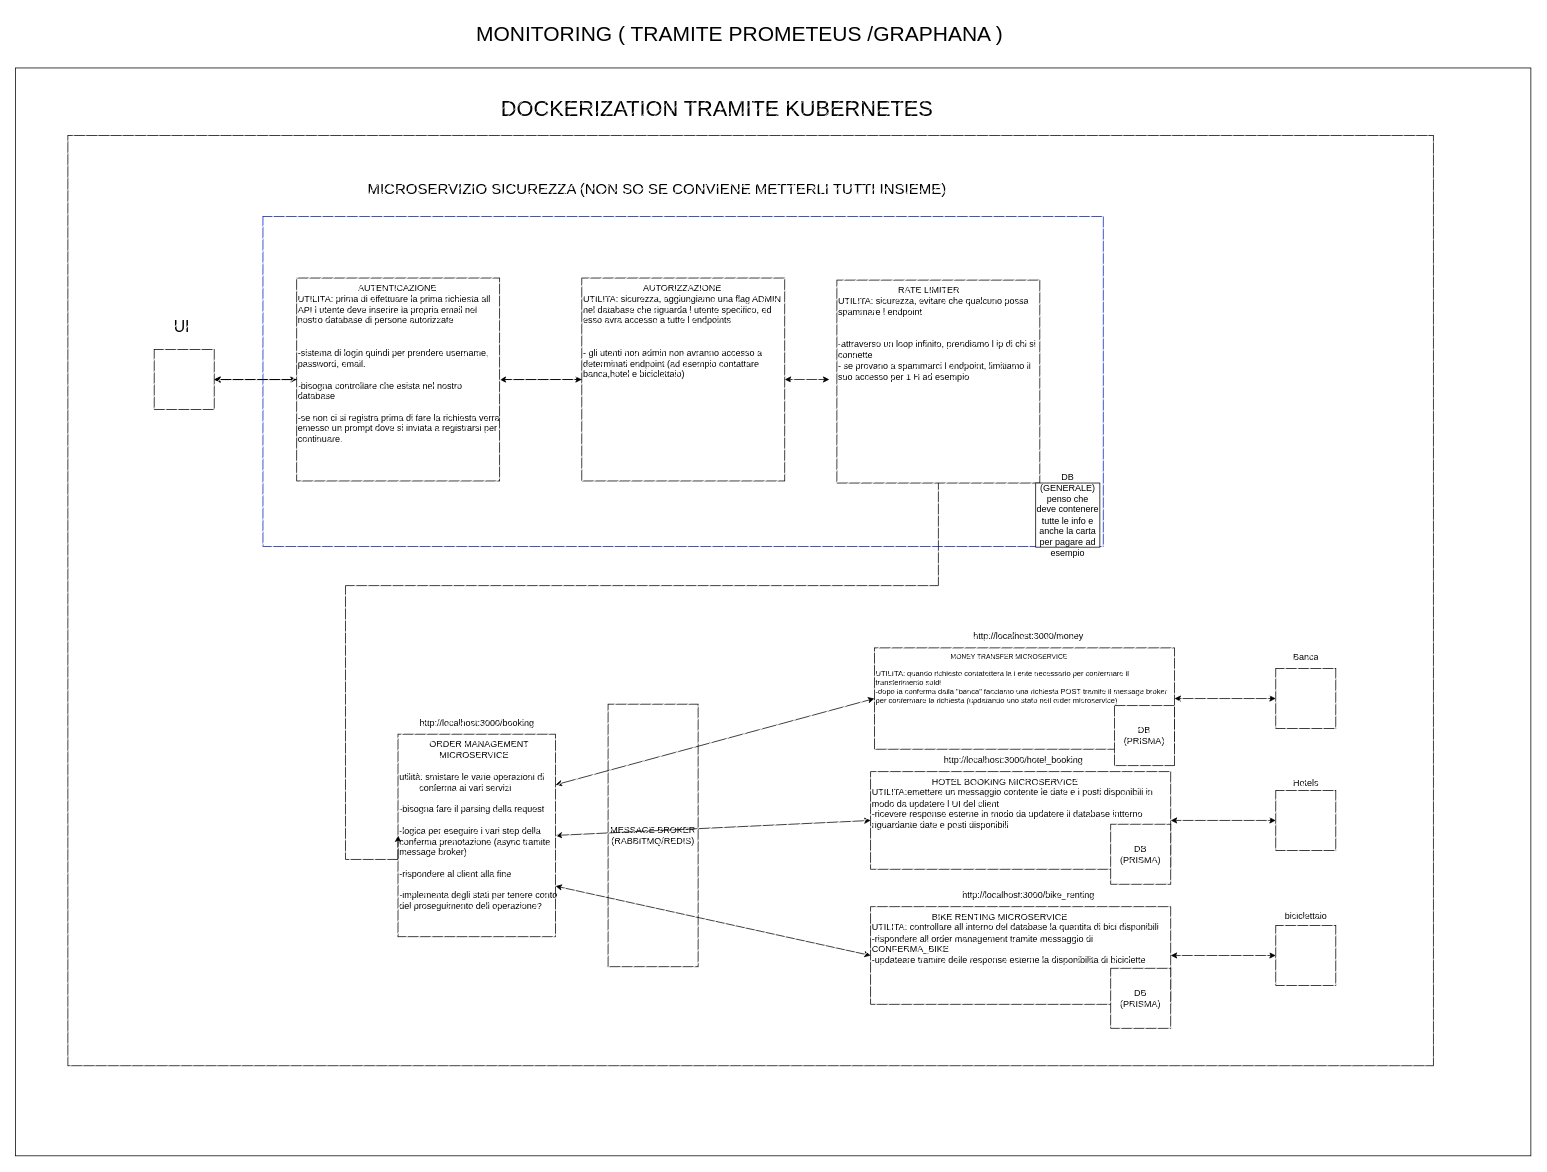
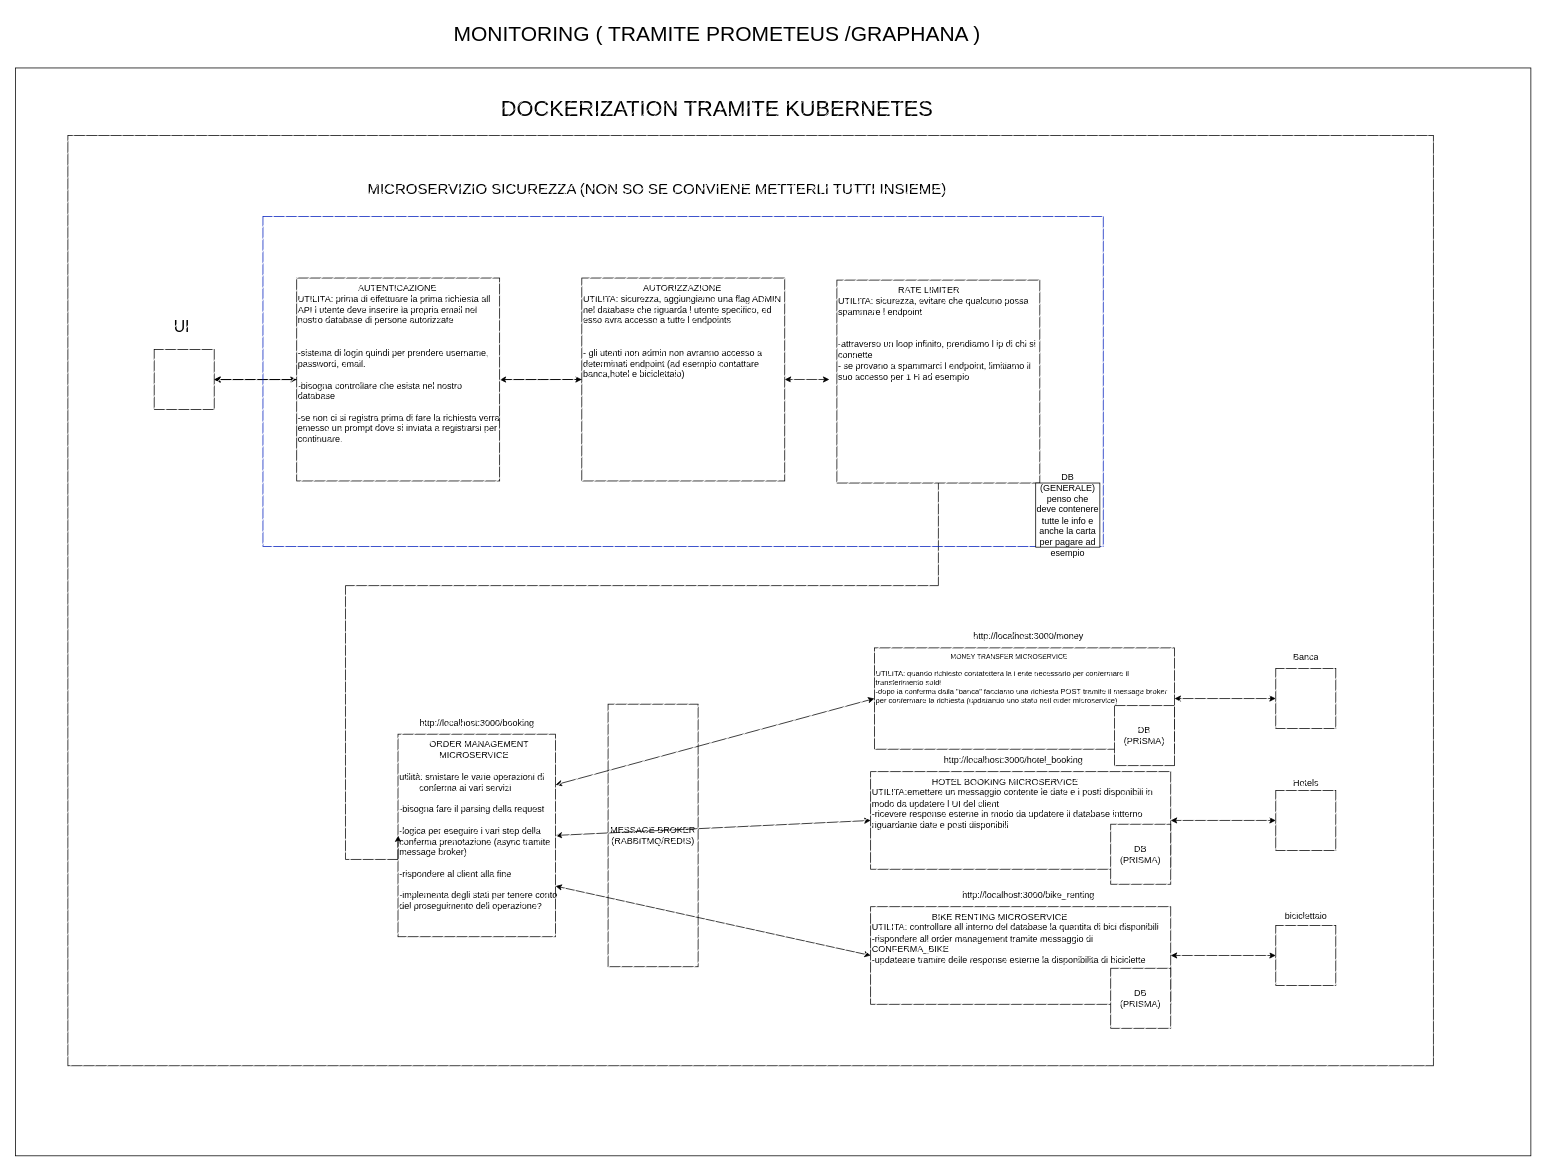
node "MONITORING ( TRAMITE PROMETEUS /GRAPHANA )": moved (739, 34) -> (717, 34)
